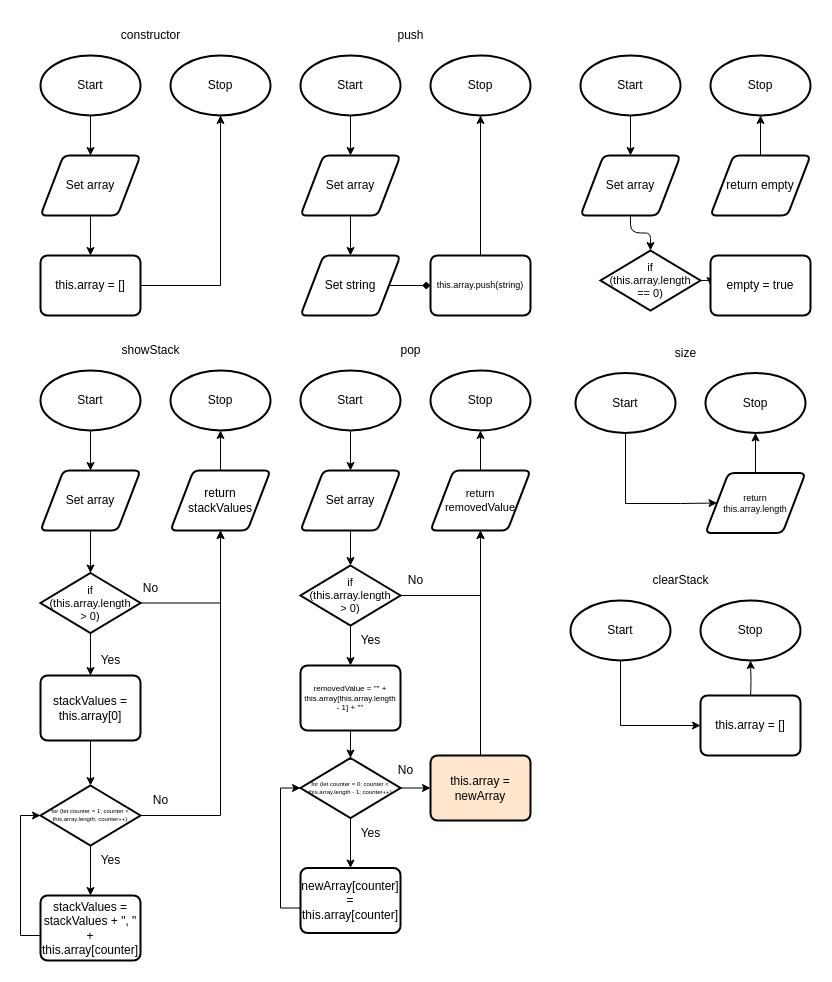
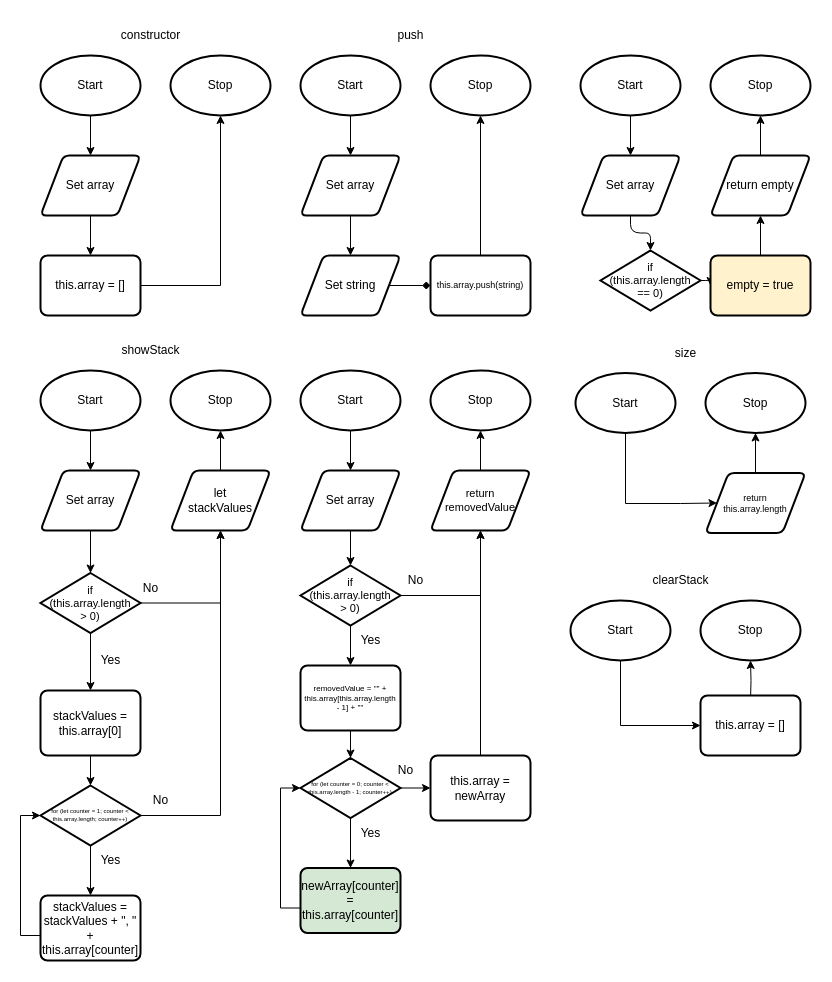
edge "empty = true" -> "return empty": added
node "empty = true": fillcolor #ffffff -> #fff2cc
node "pop": removed
node "returnstackValues": label "returnstackValues" -> "letstackValues"
node "stackValues = this.array[0]": moved (91, 708) -> (91, 723)
node "this.array = newArray": fillcolor #ffe6cc -> #ffffff
node "newArray[counter] = this.array[counter]": fillcolor #ffffff -> #d5e8d4
